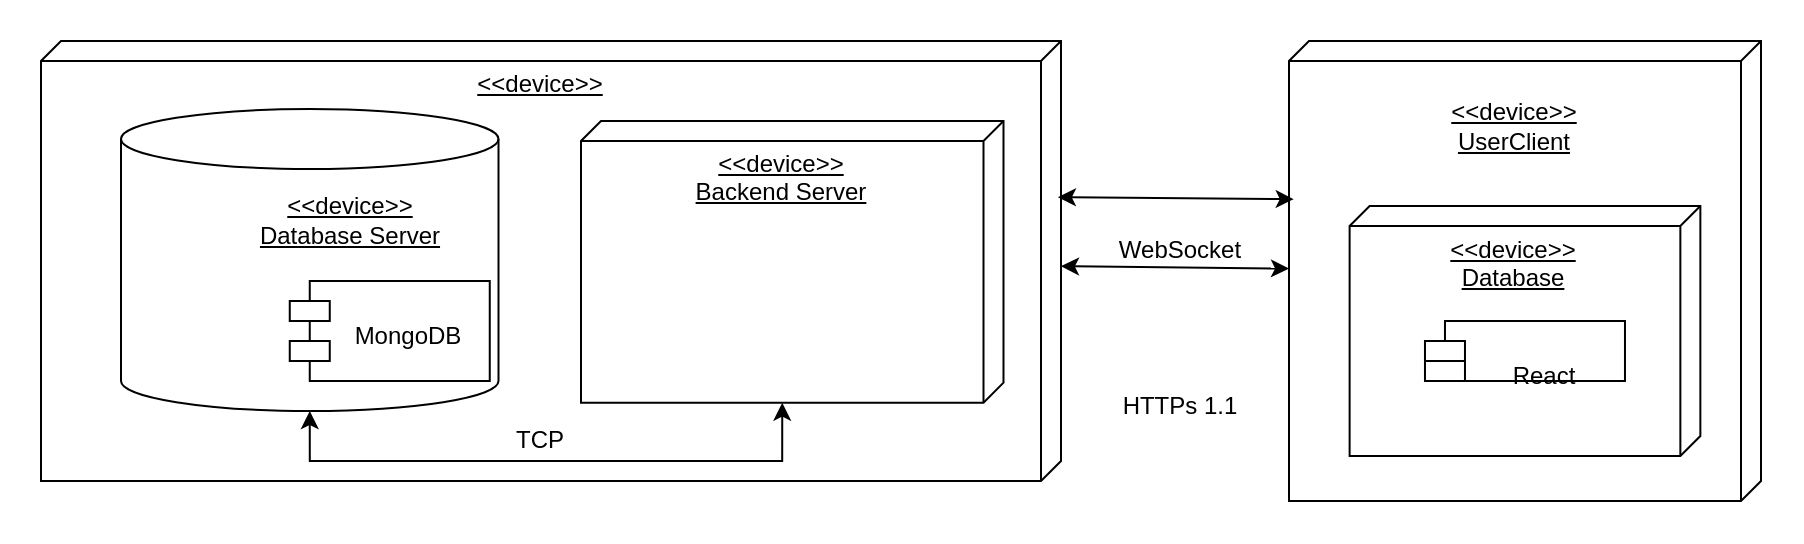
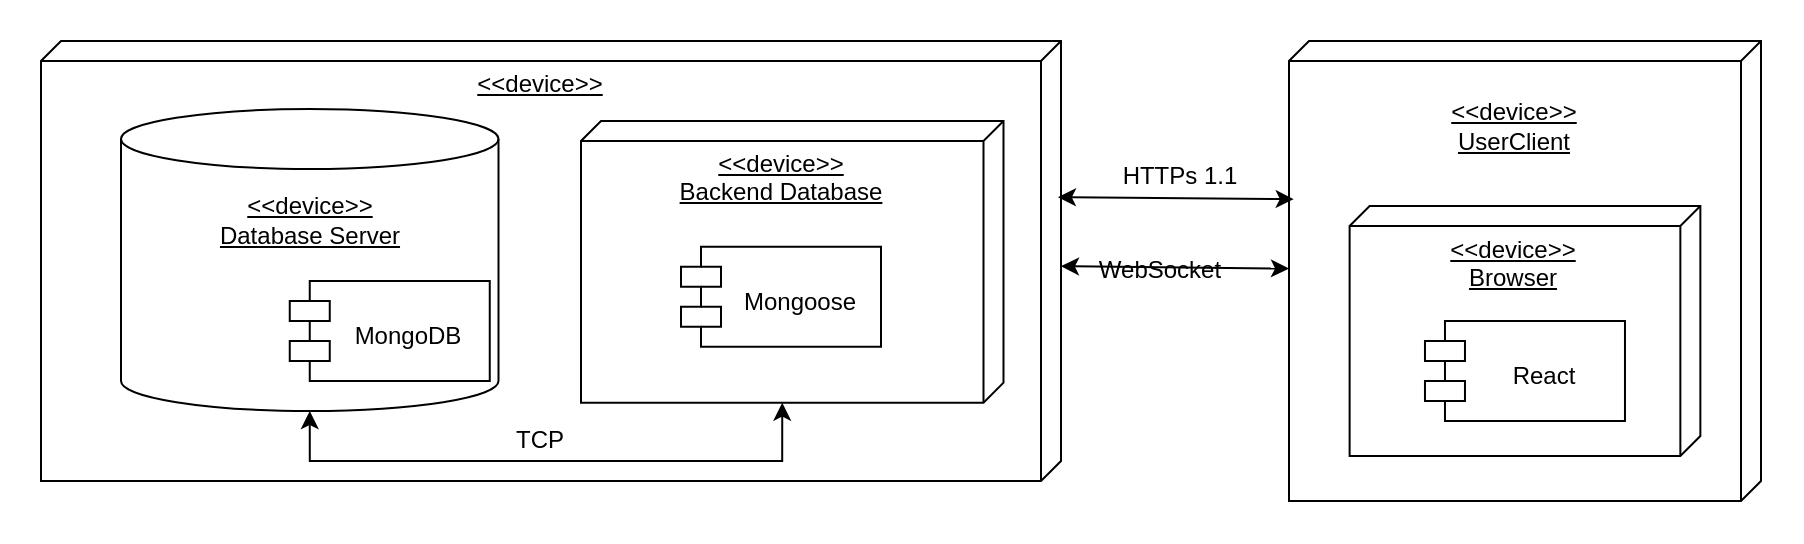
node "<<device>> Backend Server": label "<<device>> Backend Server" -> "<<device>> Backend Database"
node "<<device>> Database Server": moved (350, 221) -> (310, 221)
node "WebSocket": moved (1181, 251) -> (1161, 271)
node "<<device>>Database": label "<<device>>Database" -> "<<device>>Browser"
node "Mongoose": added
node "React": size 200x60 -> 200x100
node "HTTPs 1.1": moved (1181, 406) -> (1181, 176)
